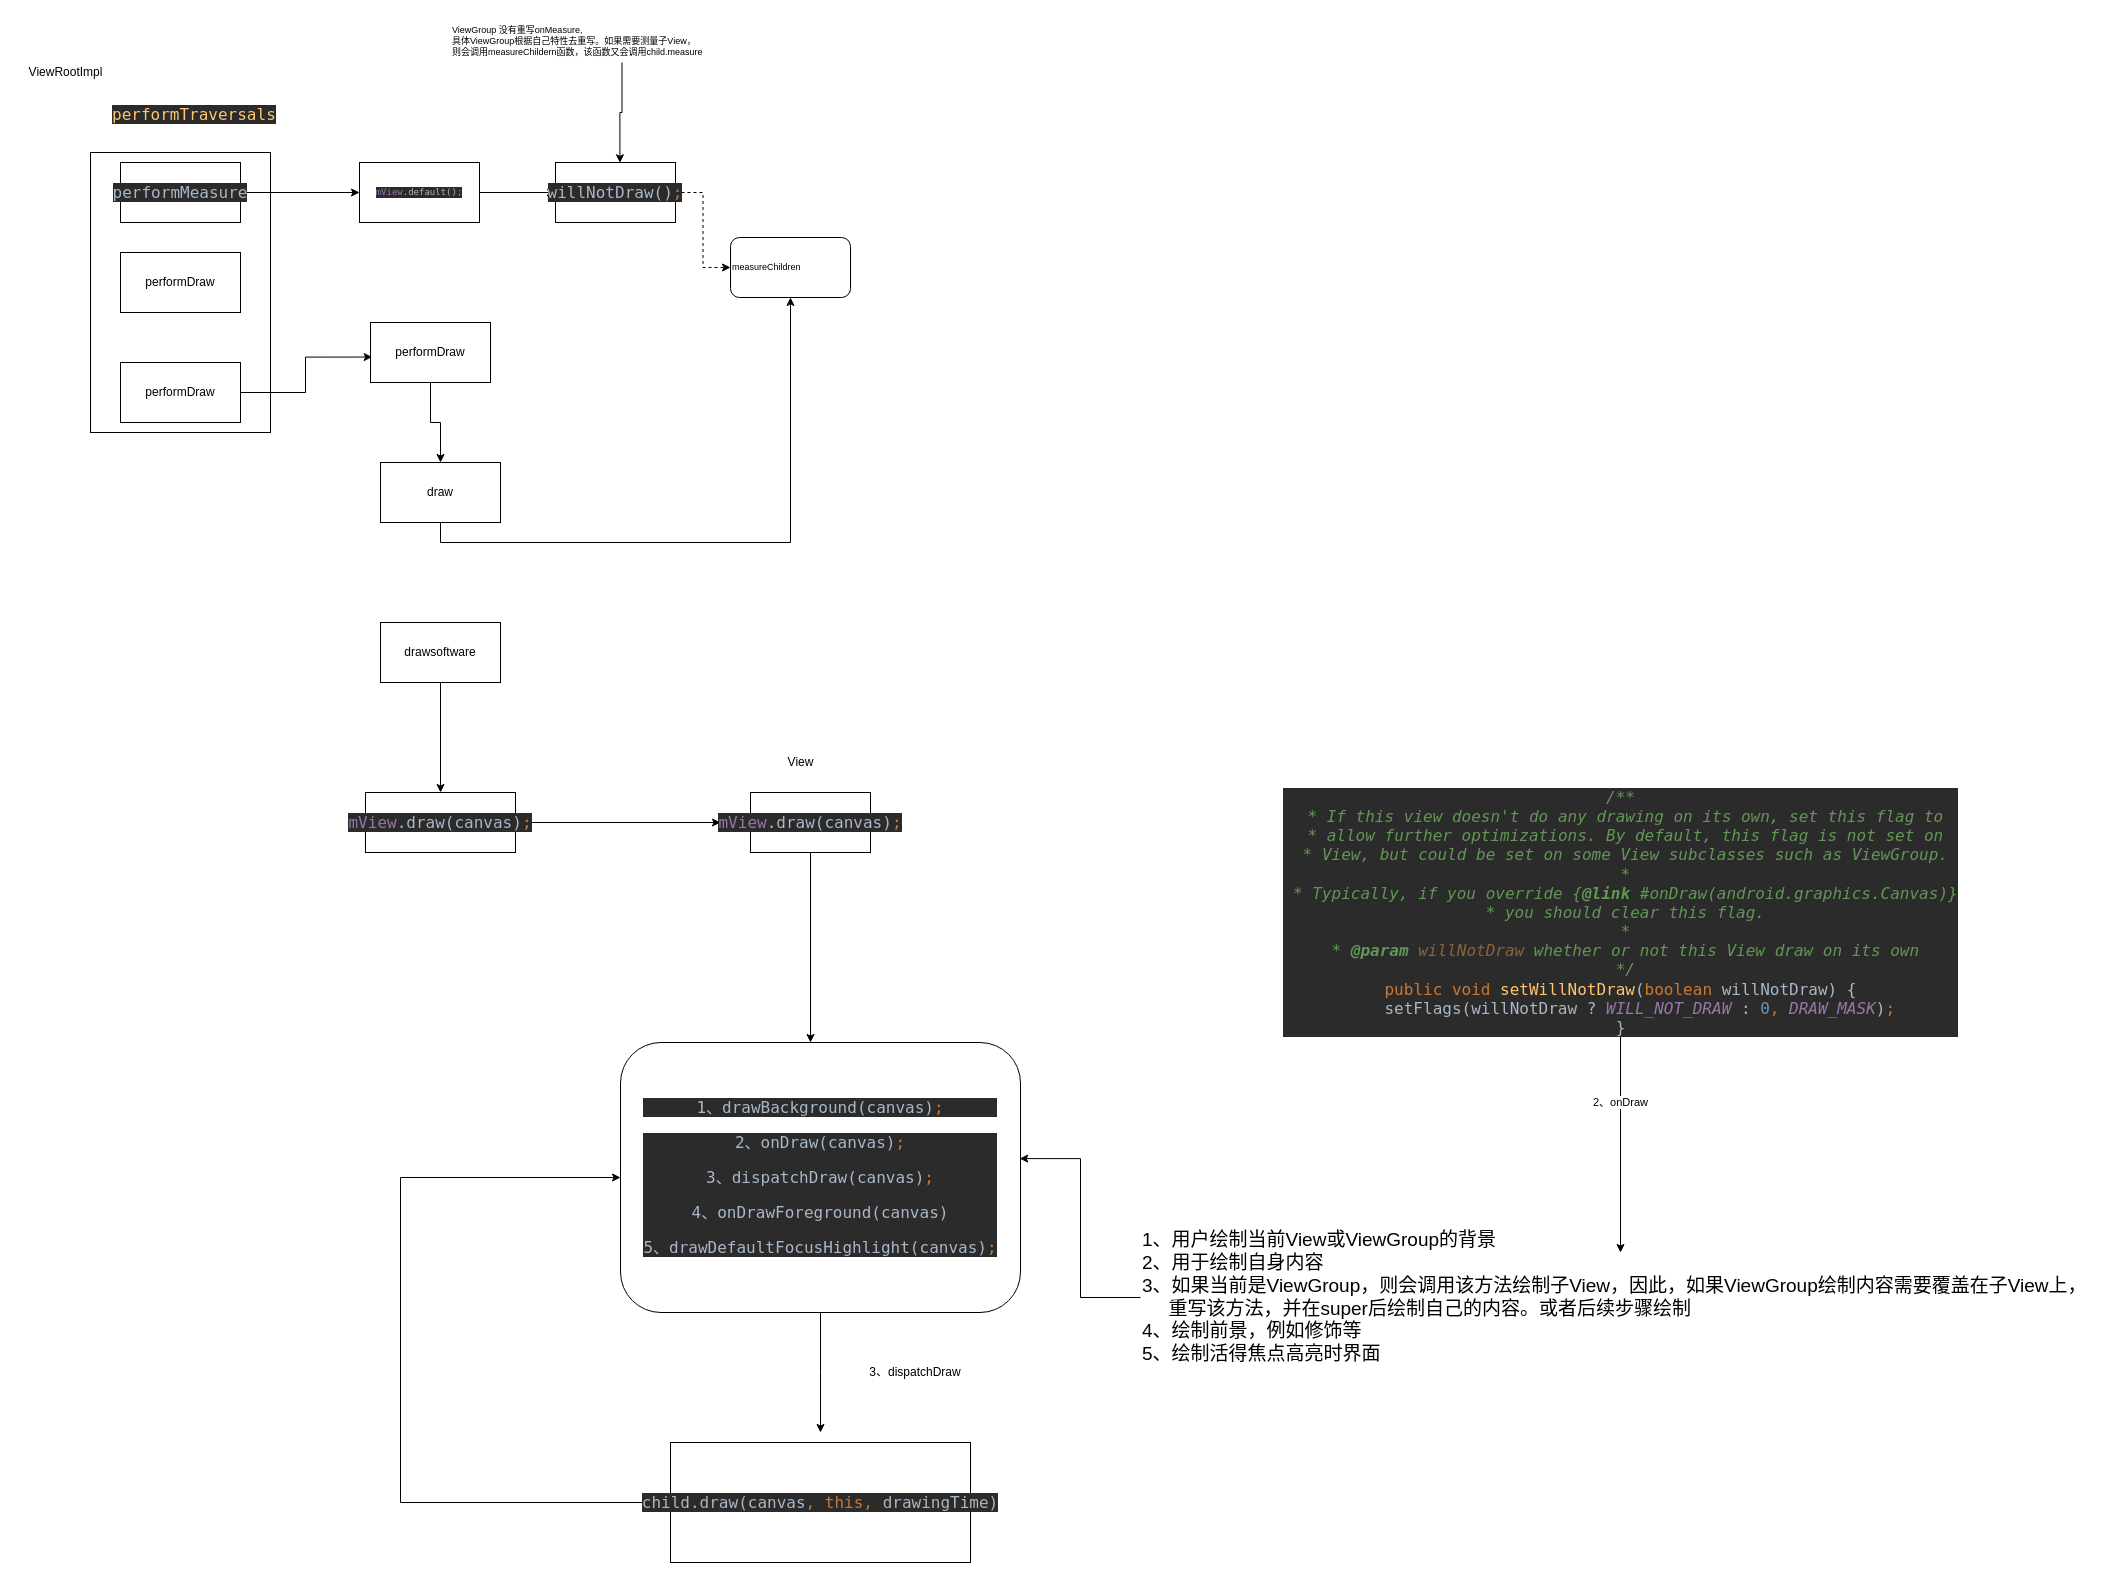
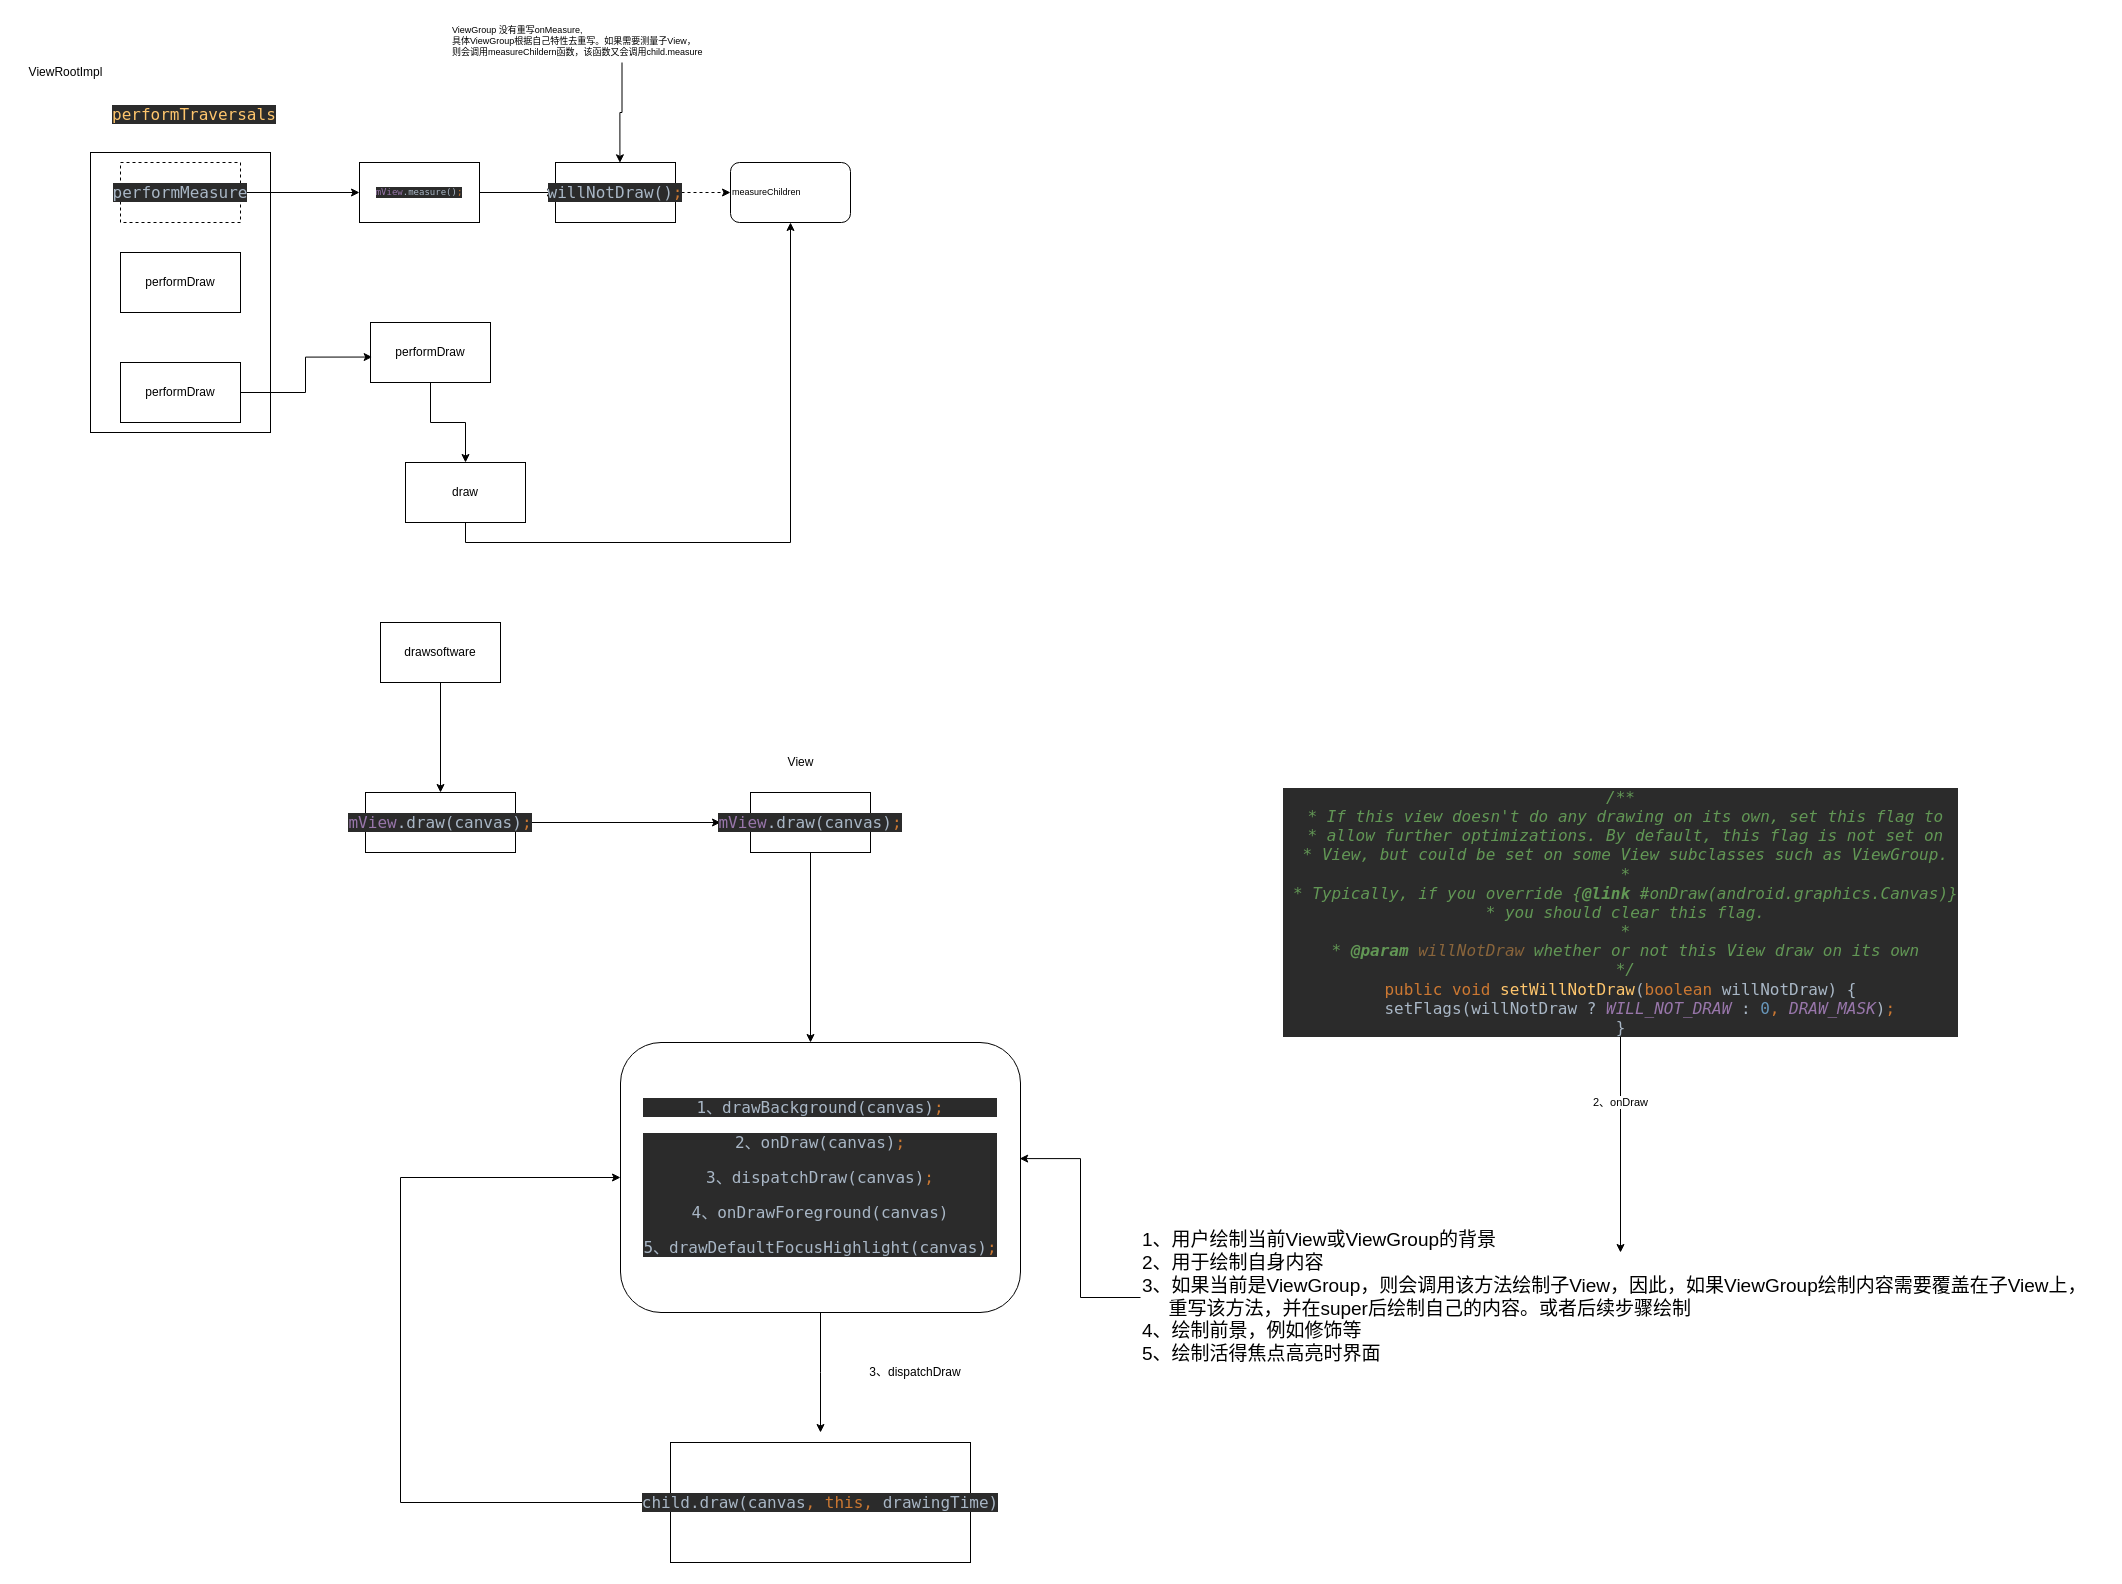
node "performMeasure": style solid -> dashed
node "mView.default();": label "mView.default();" -> "mView.measure();"
node "measureChildren": moved (791, 268) -> (791, 193)
node "draw": moved (441, 493) -> (466, 493)
